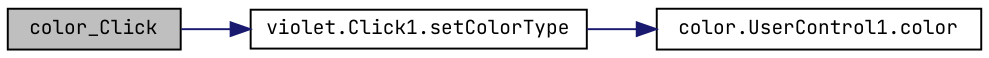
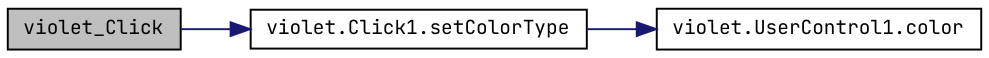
node "color_Click": label "color_Click" -> "violet_Click"
node "color.UserControl1.color": label "color.UserControl1.color" -> "violet.UserControl1.color"
